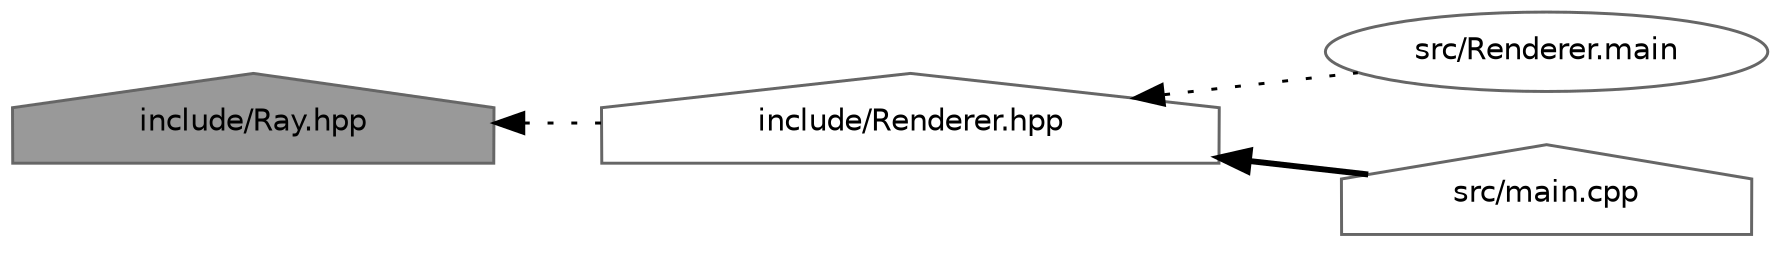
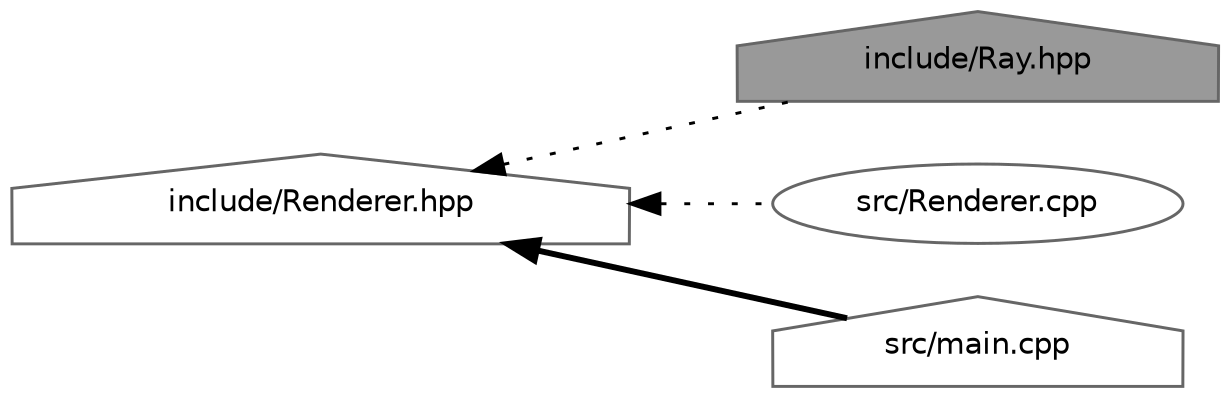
node "src/Renderer.main": label "src/Renderer.main" -> "src/Renderer.cpp"
edge "include/Renderer.hpp" -> "include/Ray.hpp": reversed
